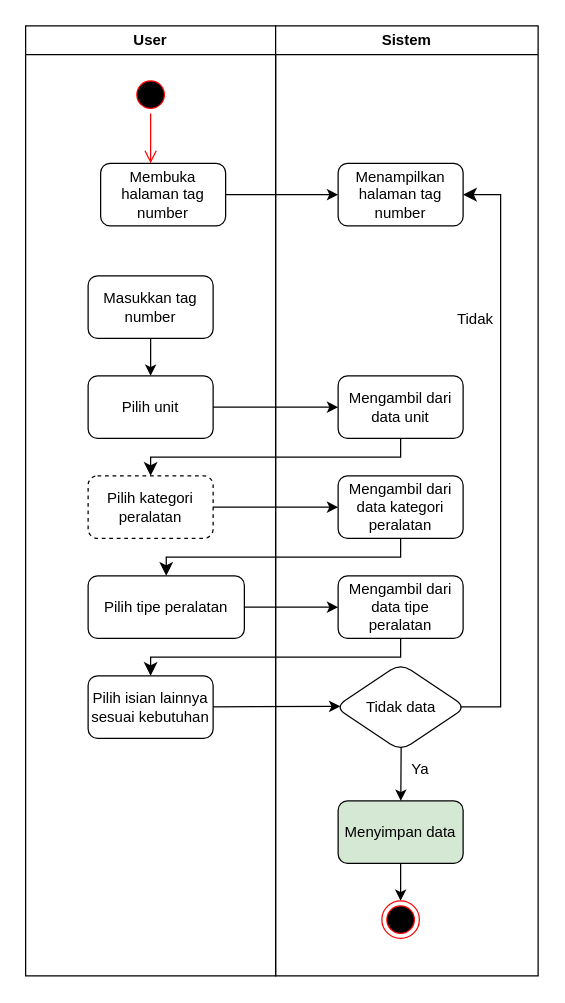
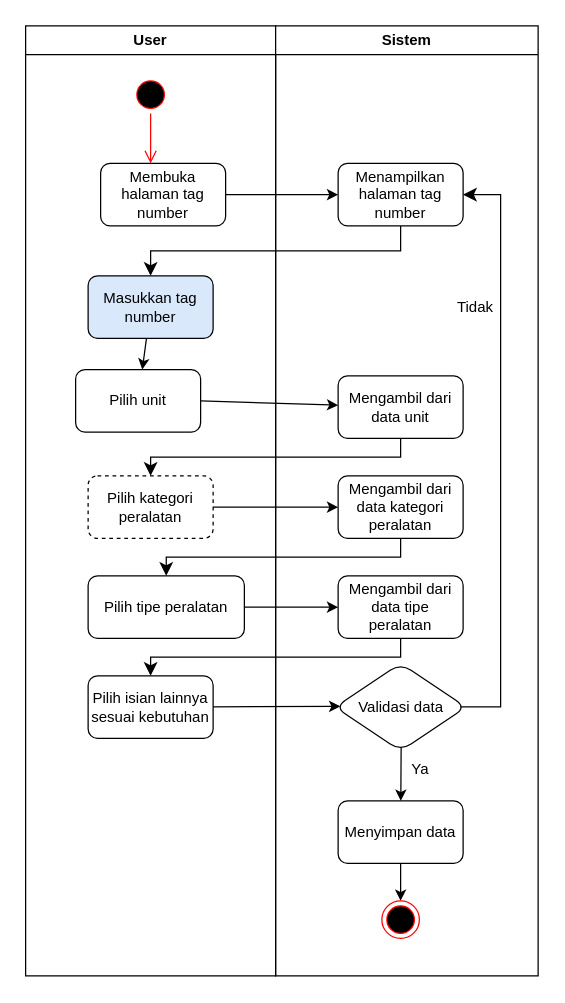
edge "Menampilkan halaman tag number" -> "Masukkan tag number": added
node "Masukkan tag number": fillcolor #ffffff -> #dae8fc
node "Tidak": moved (476, 319) -> (476, 307)
node "Pilih unit": moved (151, 407) -> (138, 401)
node "Tidak data": label "Tidak data" -> "Validasi data"
node "Menyimpan data": fillcolor #d5e8d4 -> #ffffff
